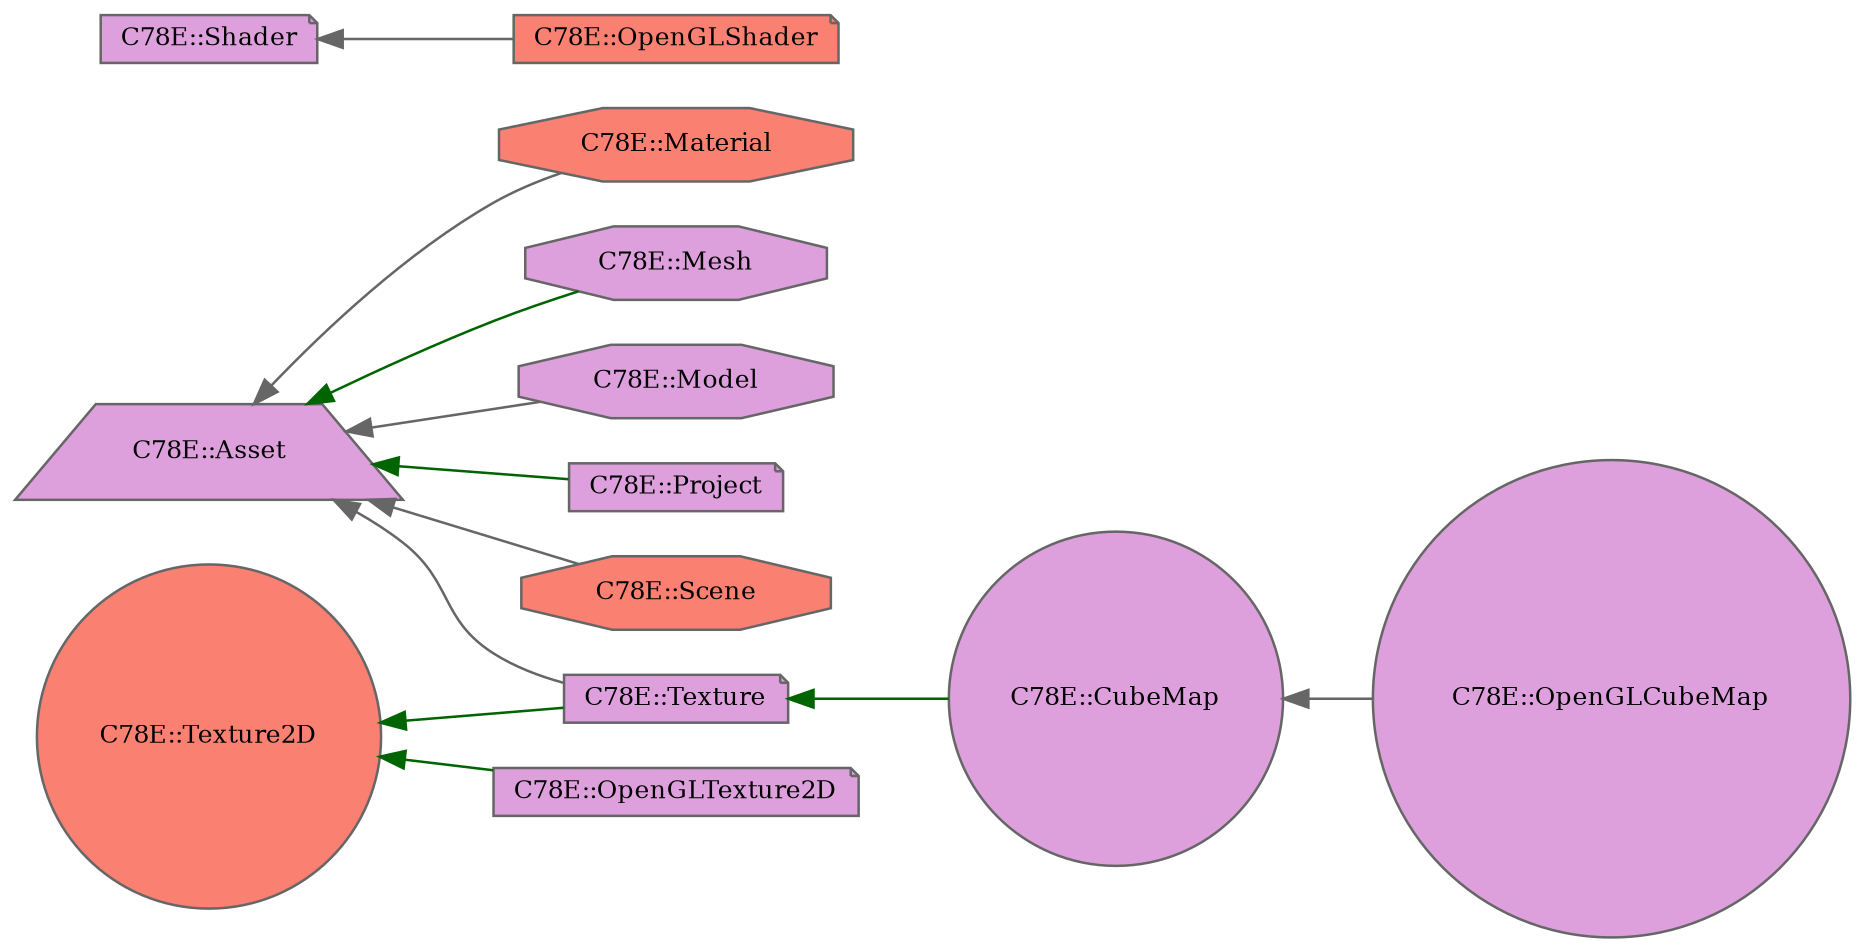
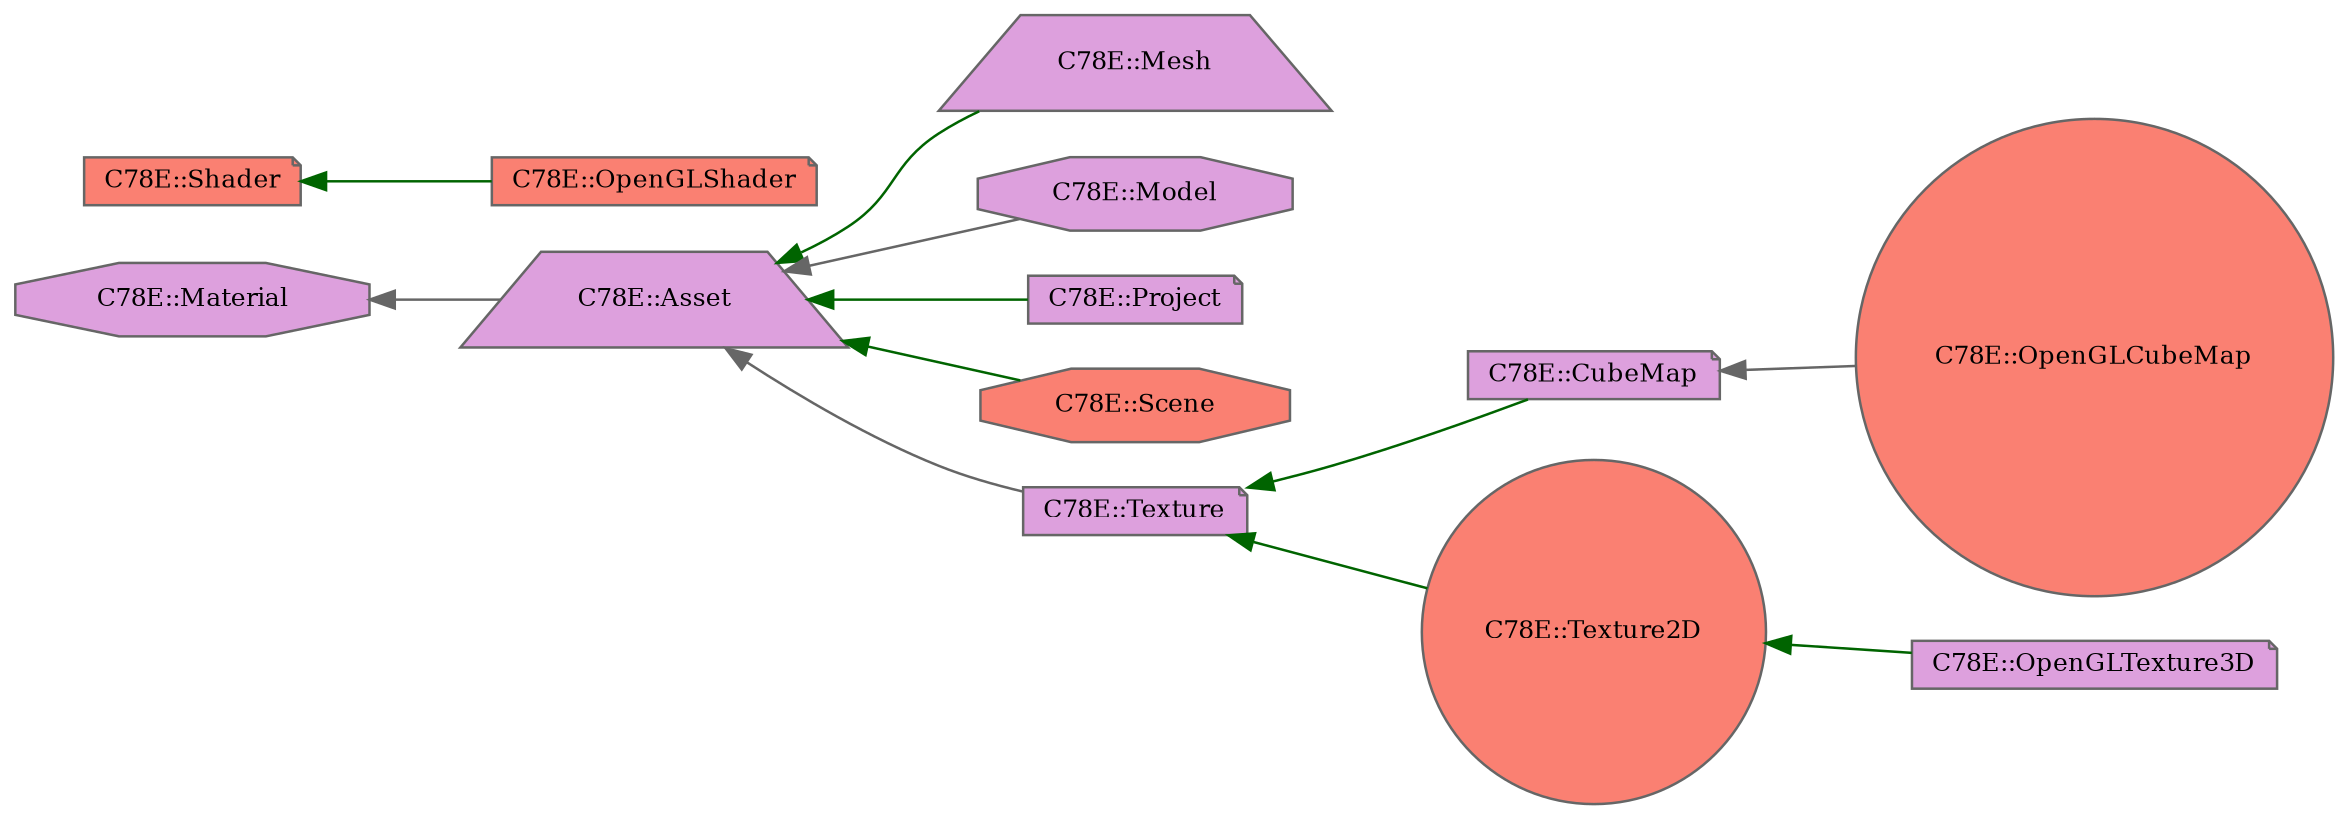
node "C78E::Shader": fillcolor plum -> salmon
edge "C78E::OpenGLShader" -> "C78E::Shader": color gray40 -> darkgreen
node "C78E::Material": fillcolor salmon -> plum
edge "C78E::Material" -> "C78E::Asset": reversed
node "C78E::Mesh": shape octagon -> trapezium
edge "C78E::Scene" -> "C78E::Asset": color gray40 -> darkgreen
node "C78E::CubeMap": shape circle -> note
node "C78E::OpenGLCubeMap": fillcolor plum -> salmon
edge "C78E::Texture" -> "C78E::Texture2D": reversed
node "C78E::OpenGLTexture2D": label "C78E::OpenGLTexture2D" -> "C78E::OpenGLTexture3D"
